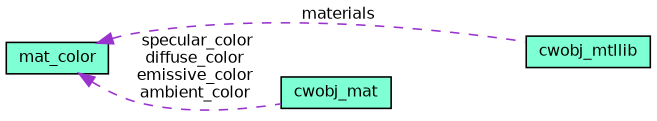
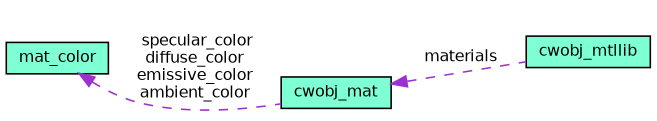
edge "cwobj_mtllib" -> "mat_color": now "cwobj_mtllib" -> "cwobj_mat"
